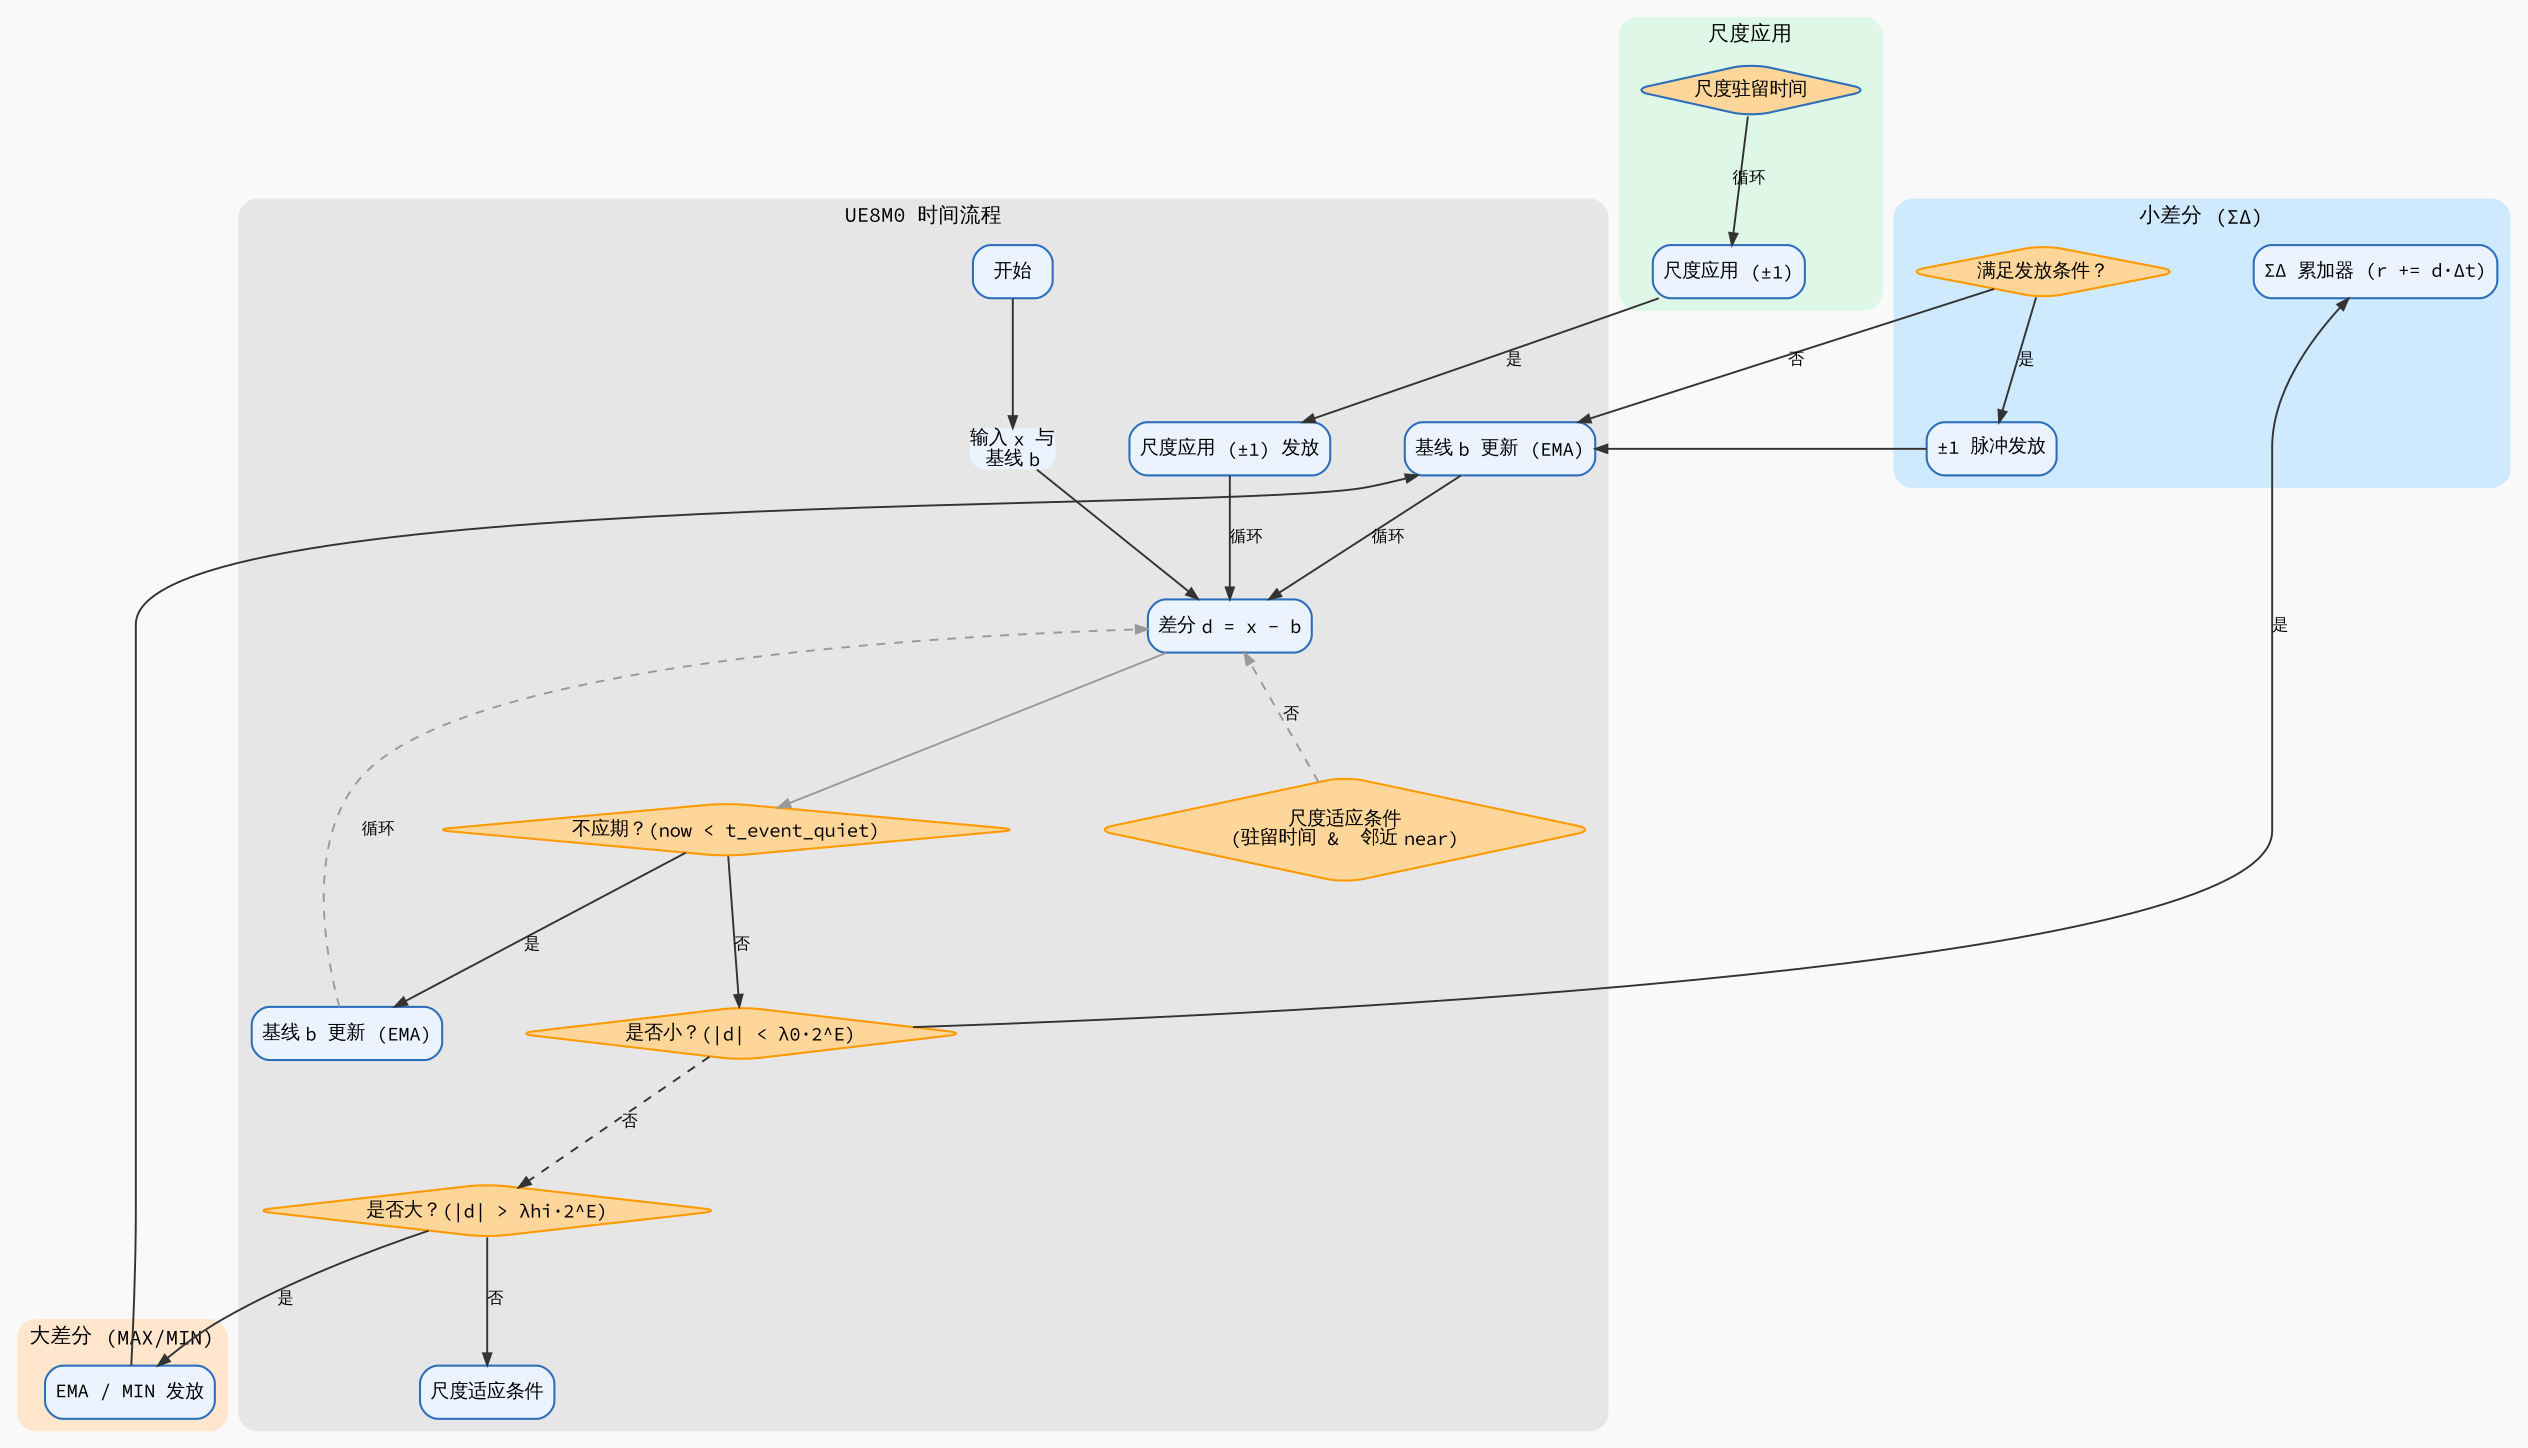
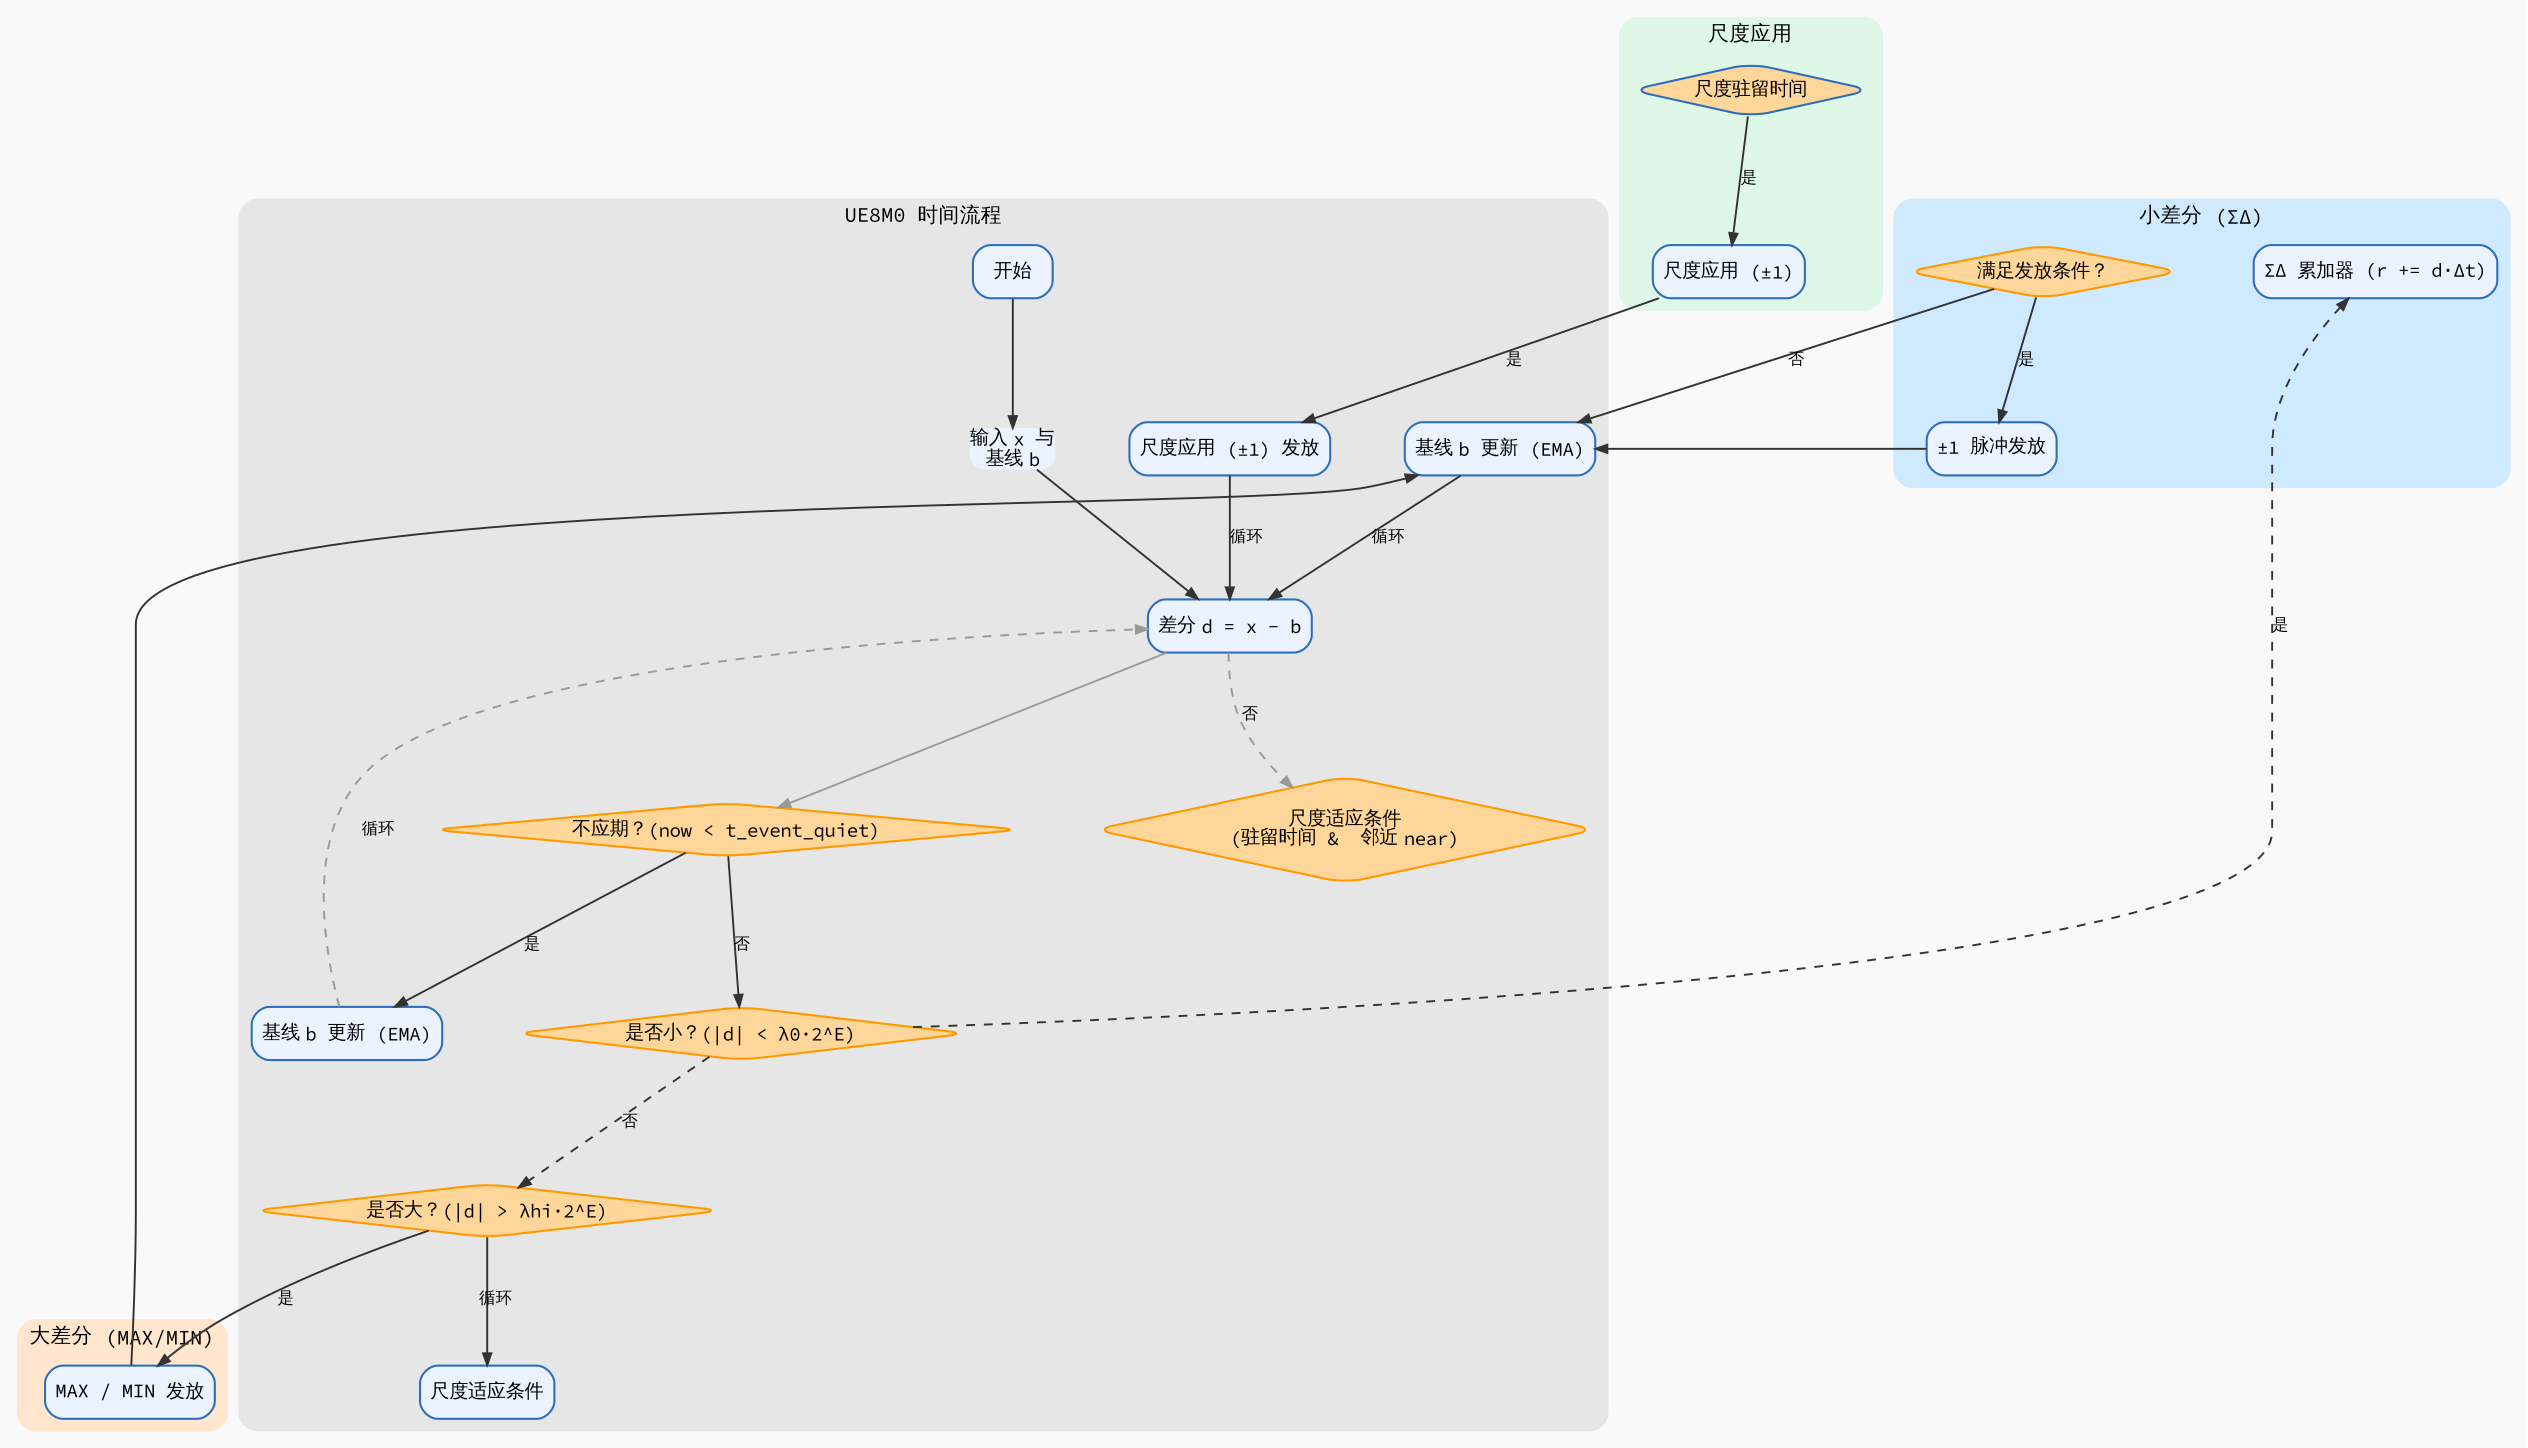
edge "尺度驻留时间" -> "尺度应用 (±1)": label "循环" -> "是"
edge "尺度适应条件 (驻留时间 &  邻近 near)" -> "差分 d = x - b": reversed
edge "是否小？(|d| < λ0·2^E)" -> "ΣΔ 累加器 (r += d·Δt)": style solid -> dashed
edge "是否大？(|d| > λhi·2^E)" -> "尺度适应条件": label "否" -> "循环"
node "EMA / MIN 发放": label "EMA / MIN 发放" -> "MAX / MIN 发放"
